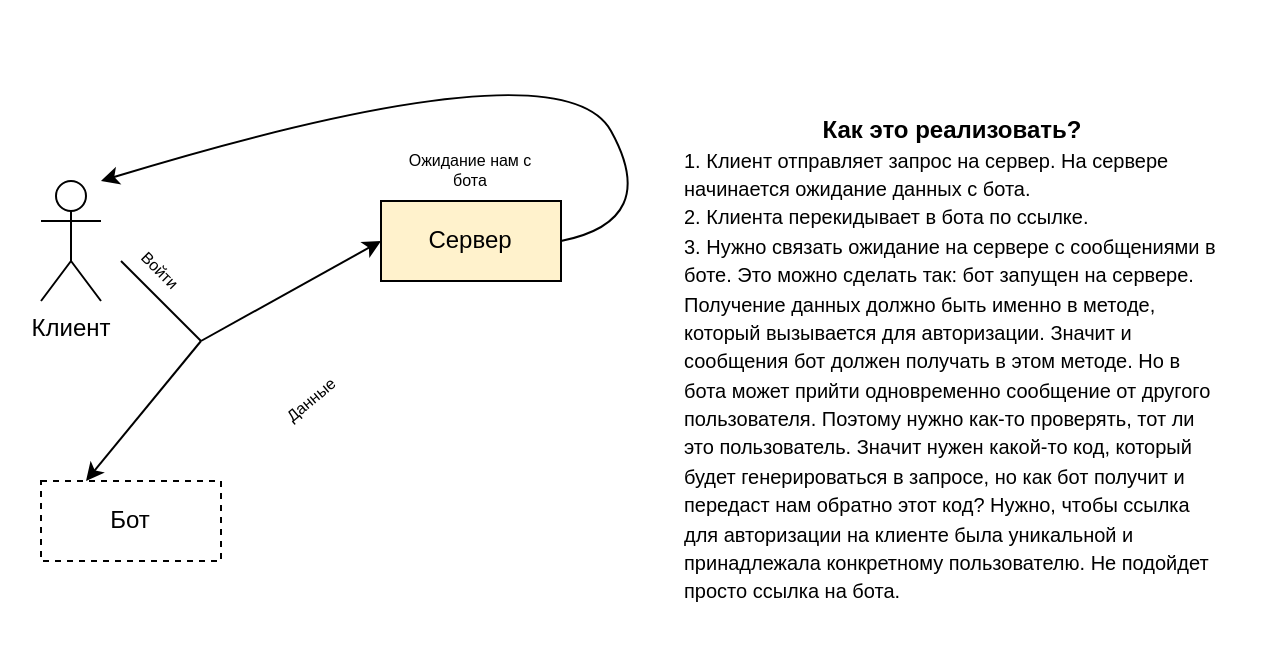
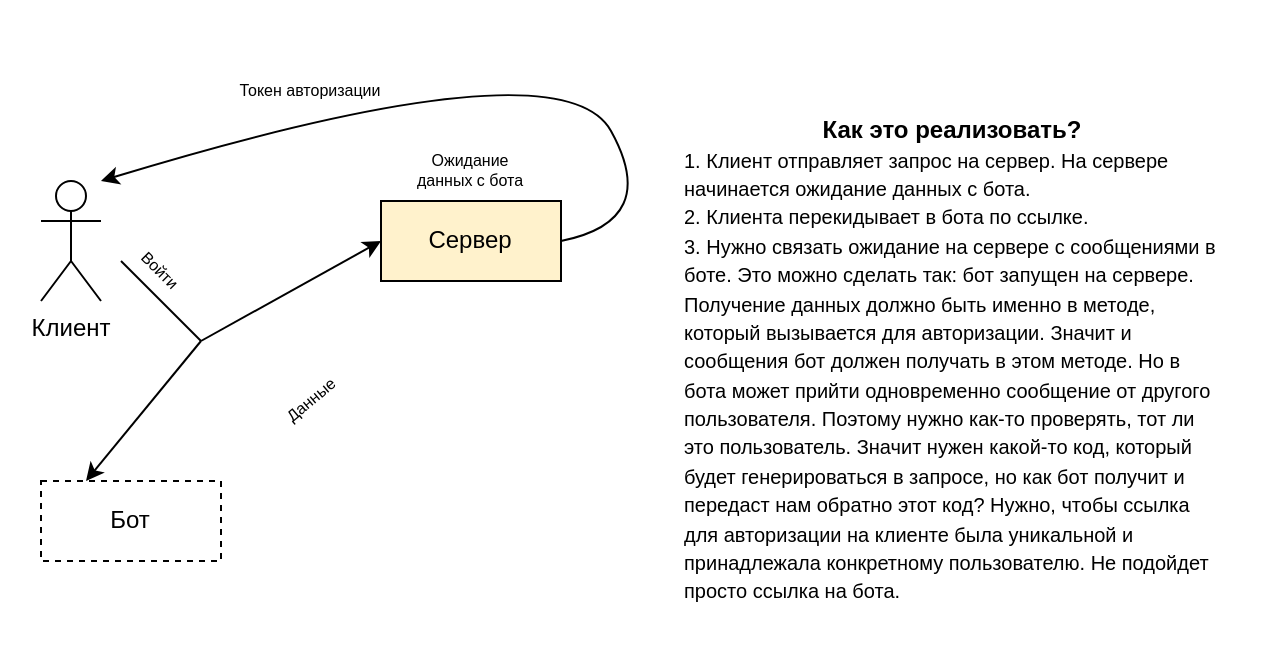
node "Токен авторизации": added
node "Ожидание нам с бота": label "Ожидание нам с бота" -> "Ожидание данных с бота"
